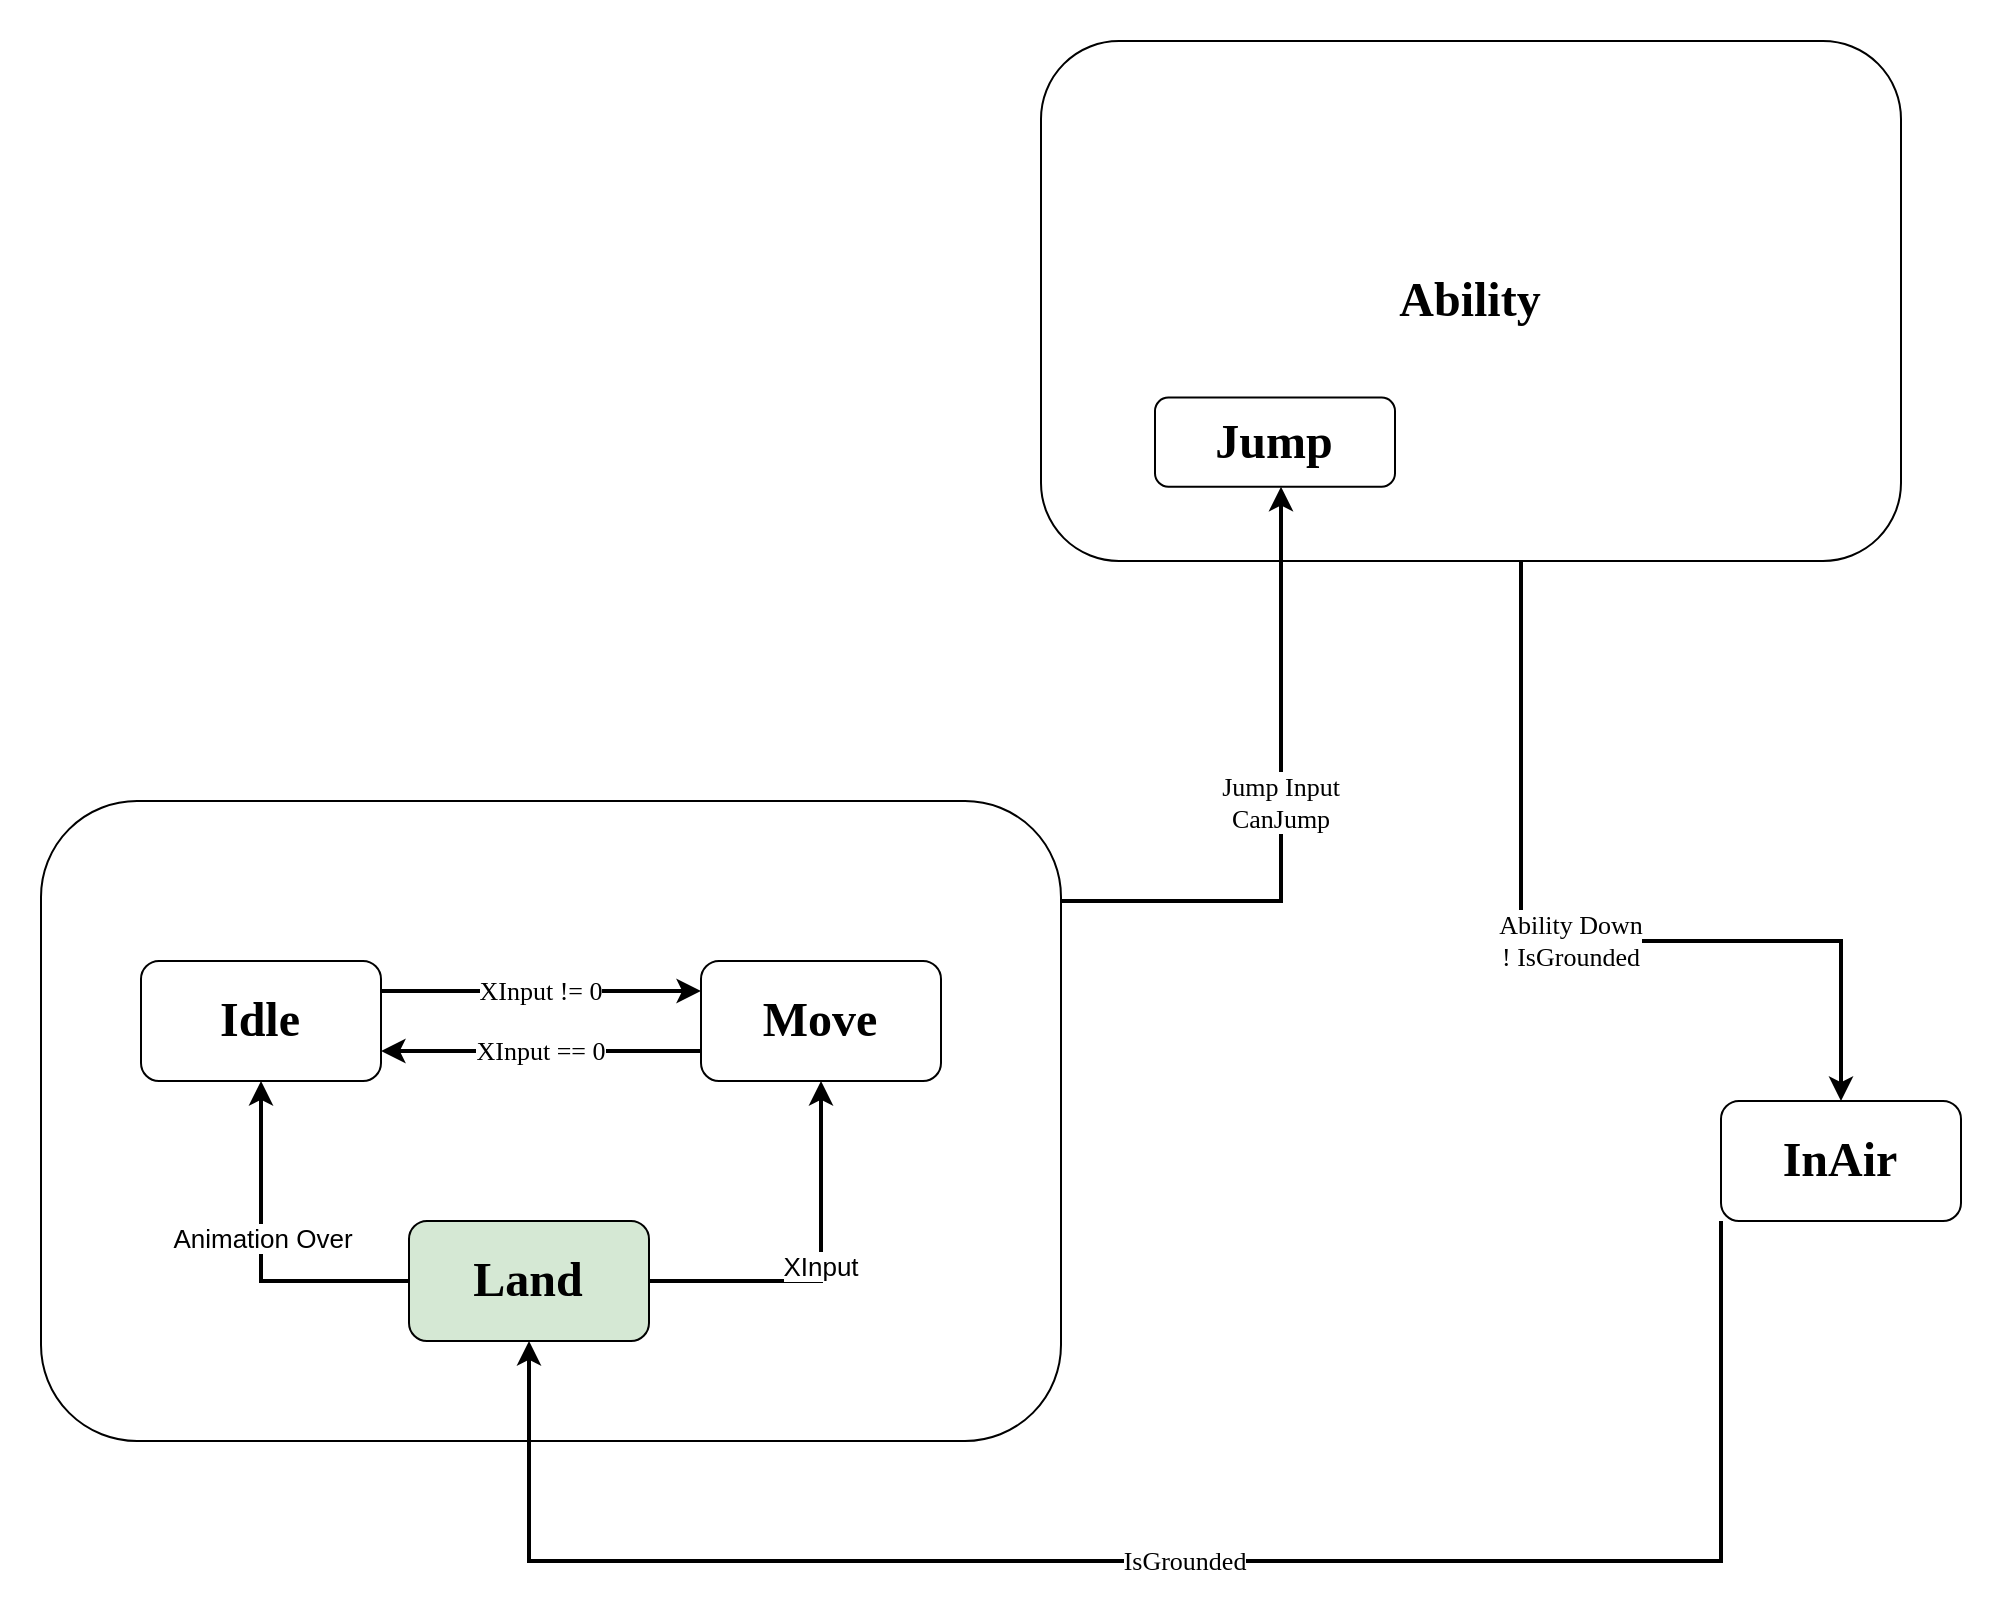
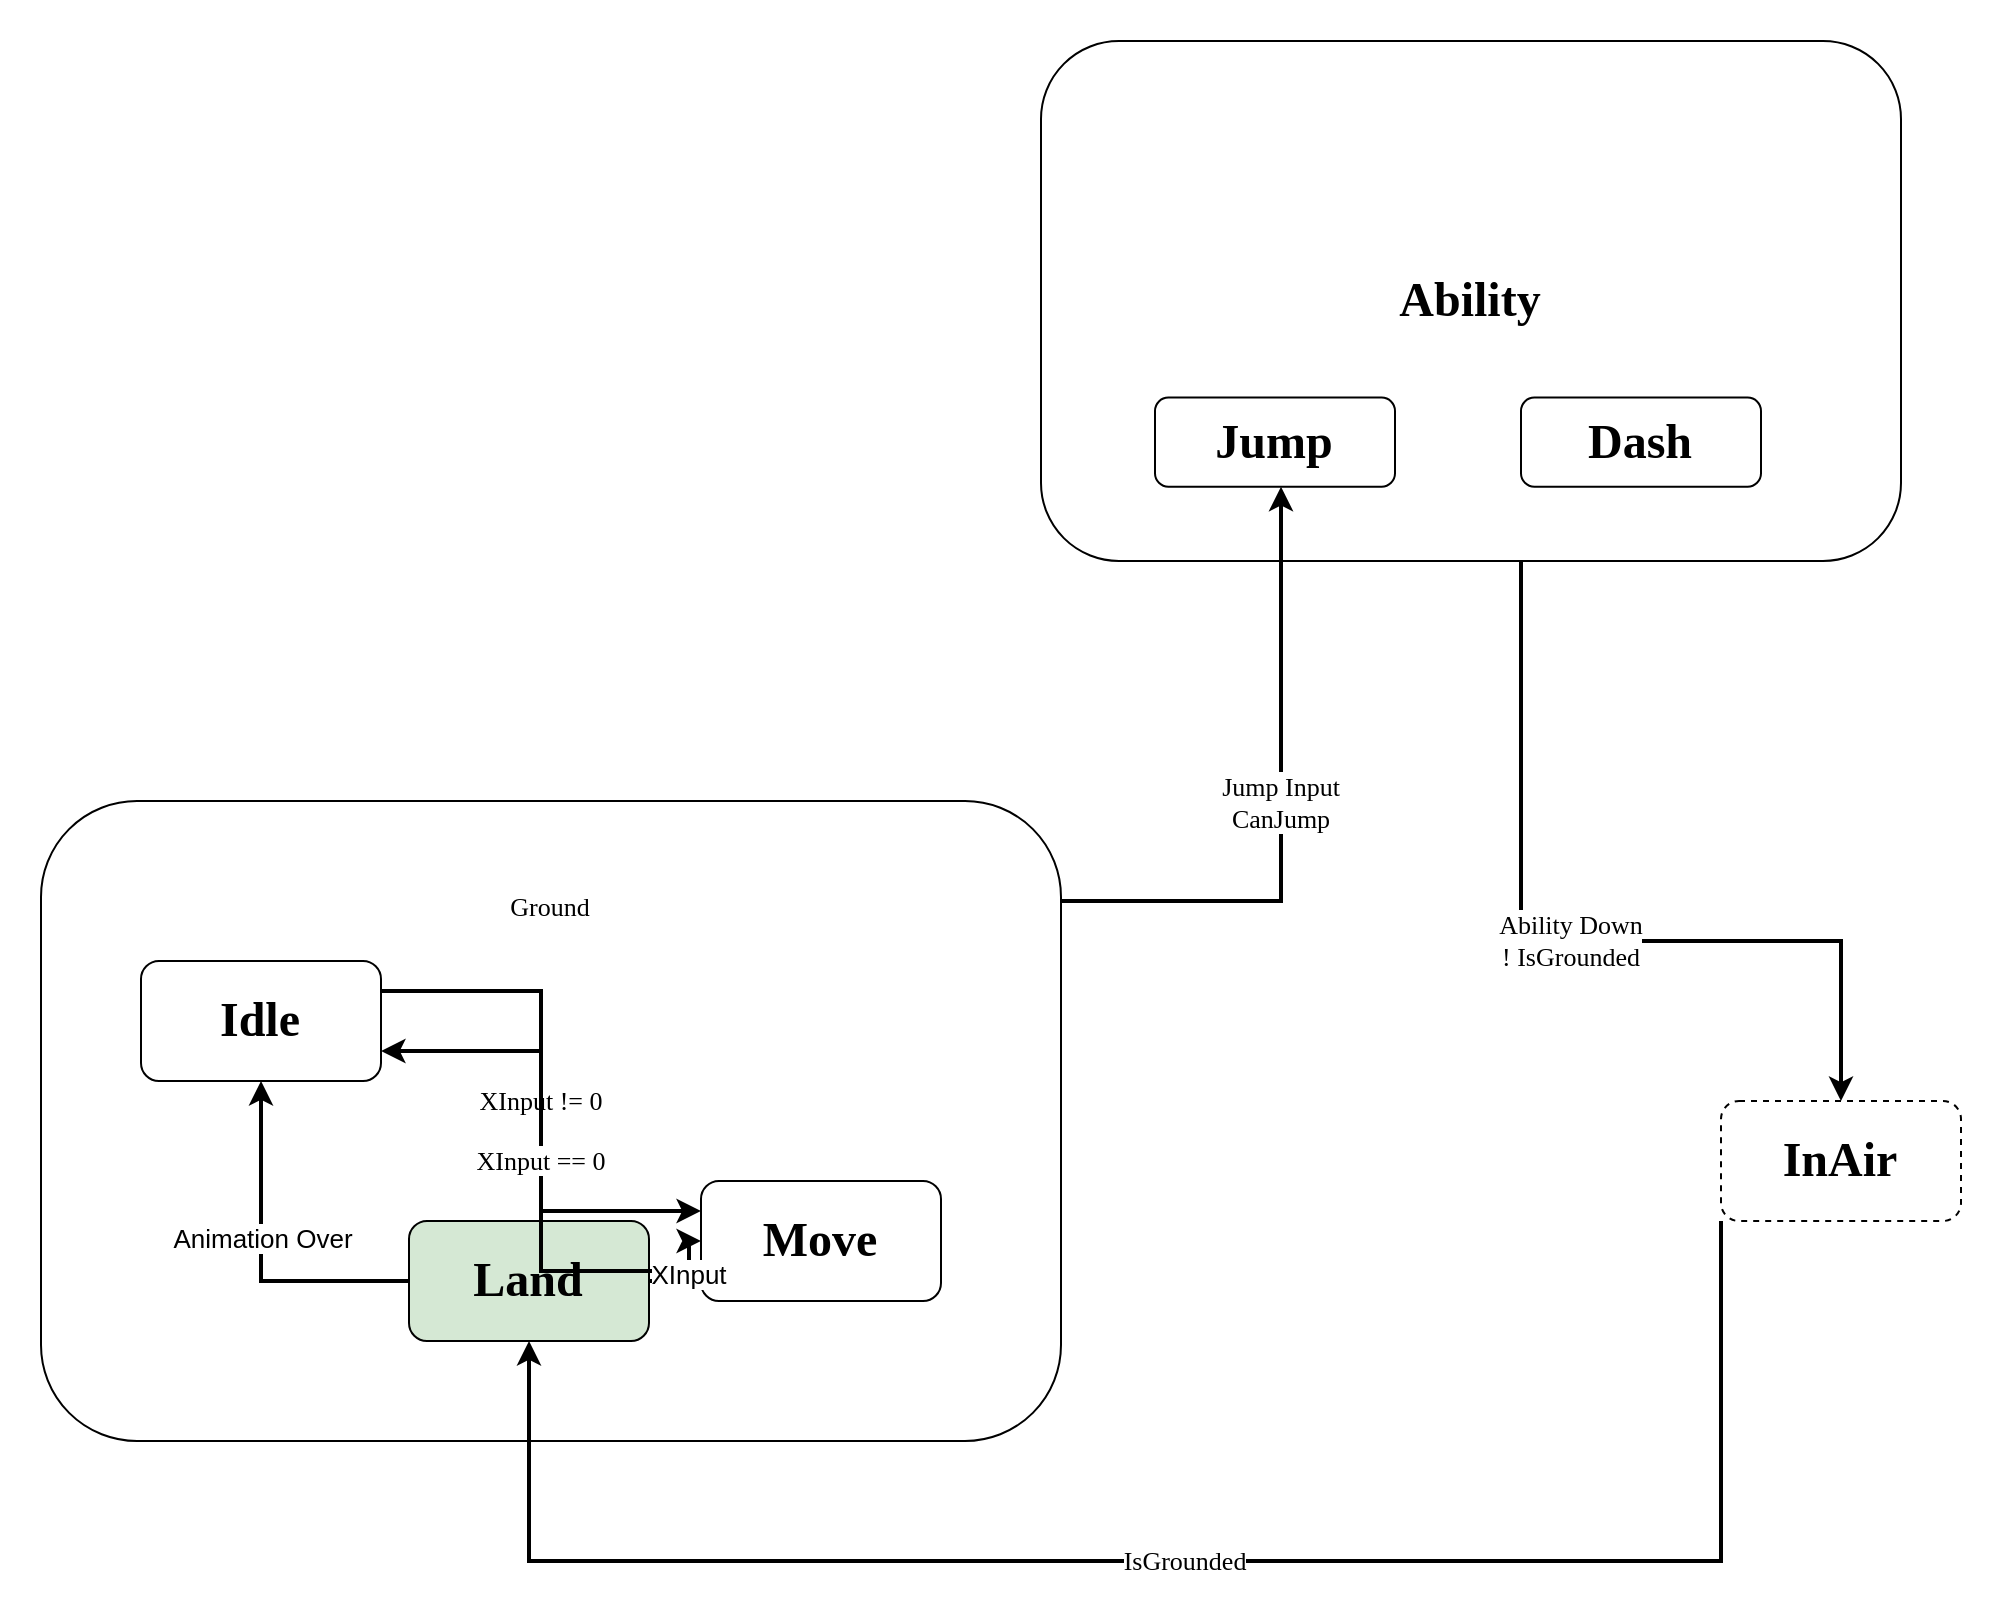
node "Dash": added
node "Ground": added
node "Move": moved (821, 1021) -> (821, 1241)
node "InAir": style solid -> dashed
